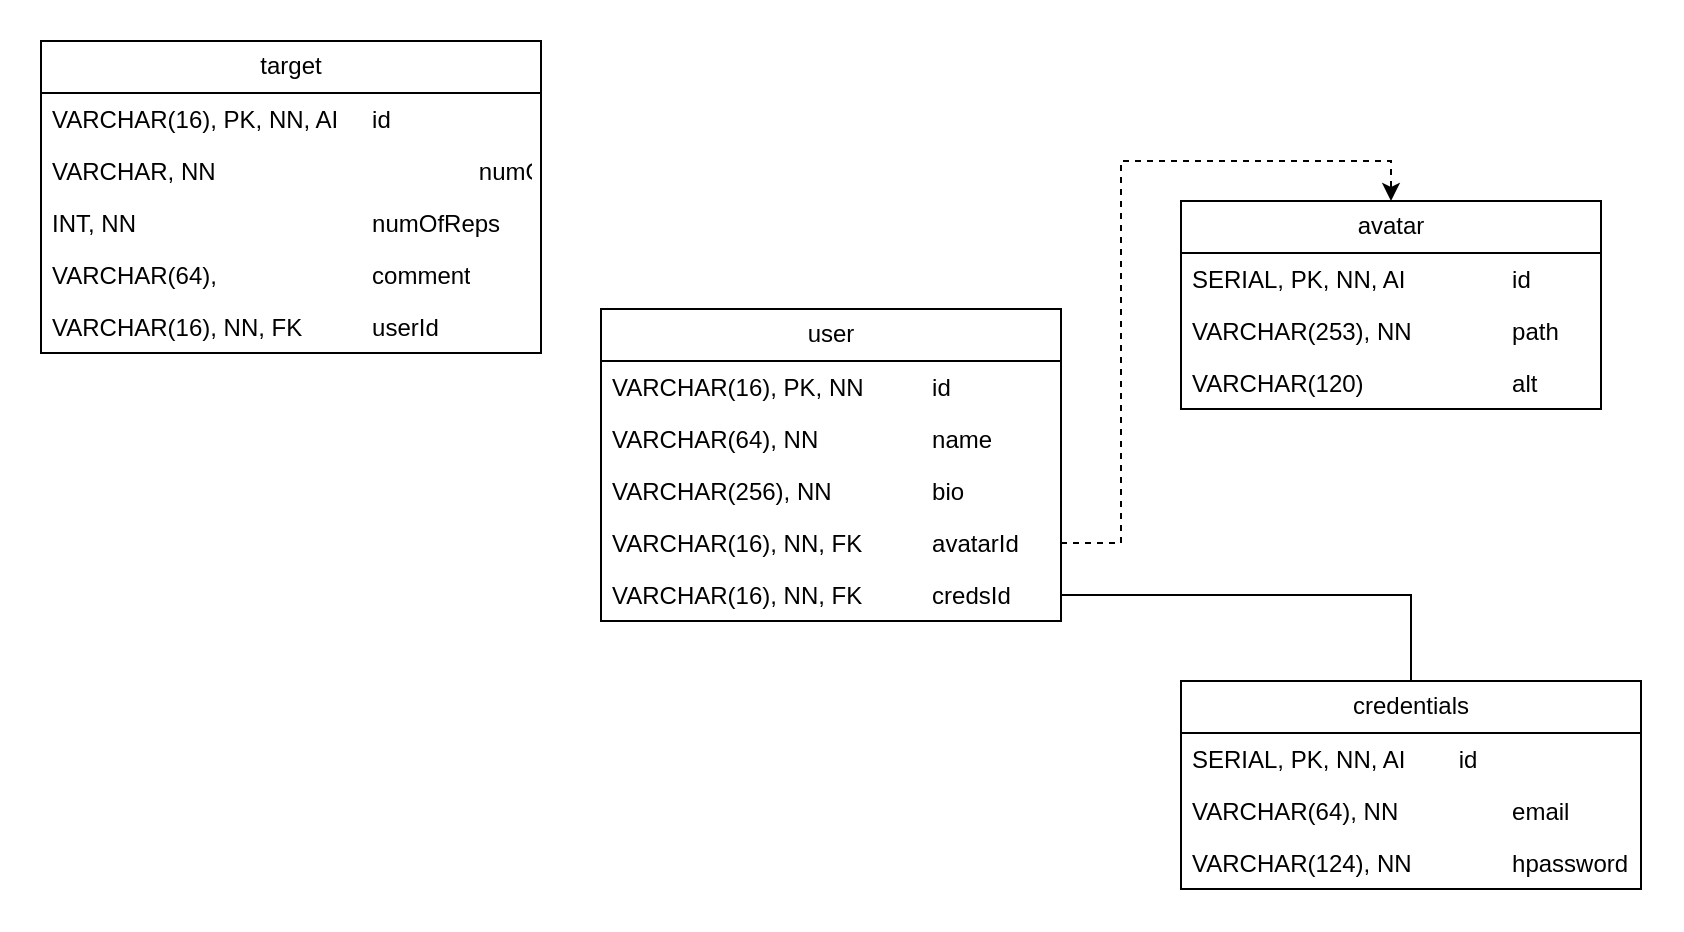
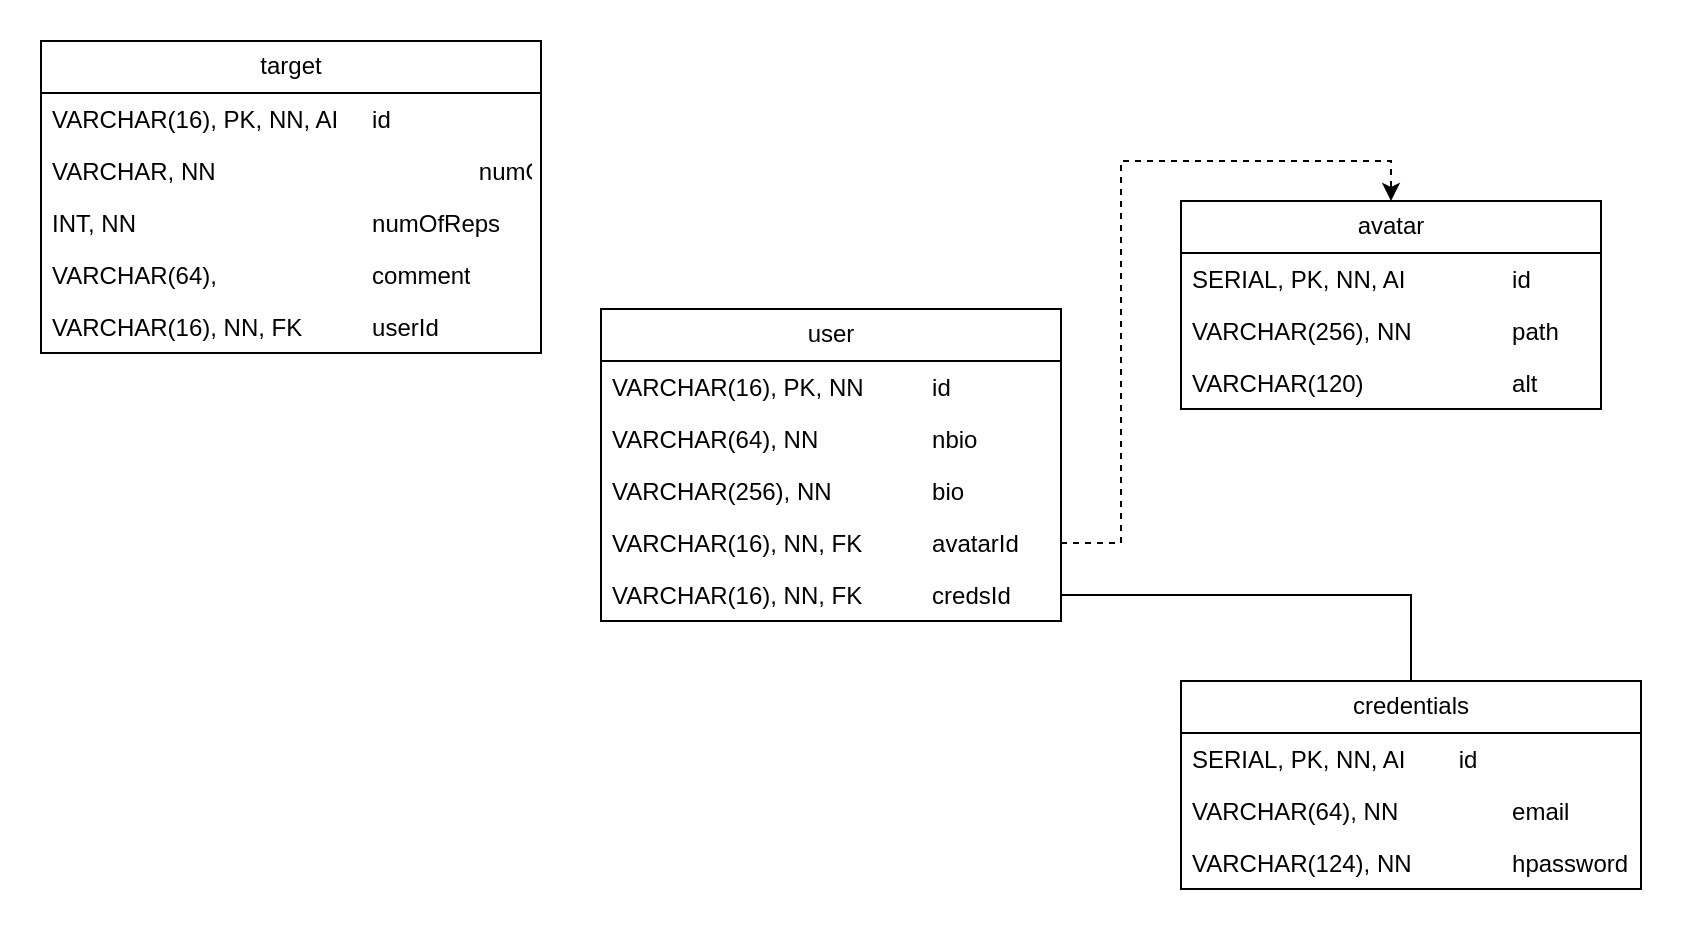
node "VARCHAR(253), NN path": label "VARCHAR(253), NN path" -> "VARCHAR(256), NN path"
node "VARCHAR(64), NN name": label "VARCHAR(64), NN name" -> "VARCHAR(64), NN nbio"
